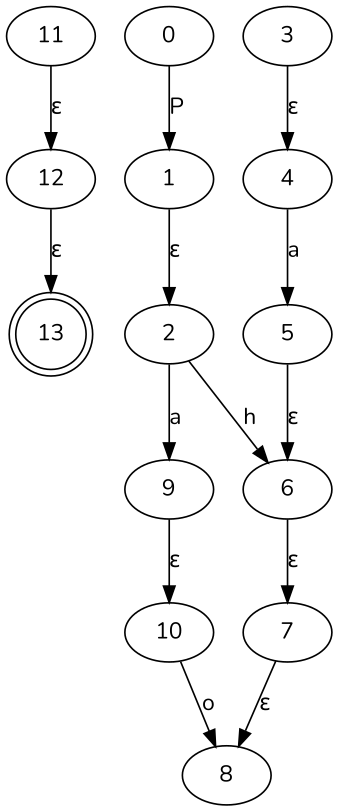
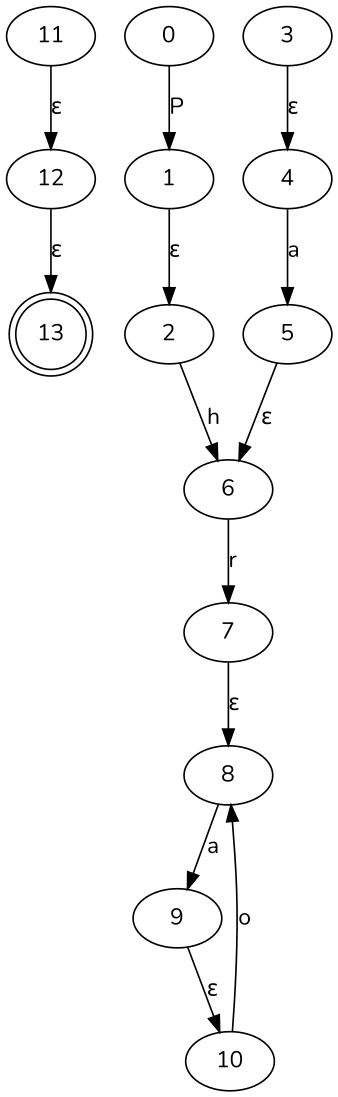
edge "2" -> "9": now "8" -> "9"
edge "6" -> "7": label "ε" -> "r"
